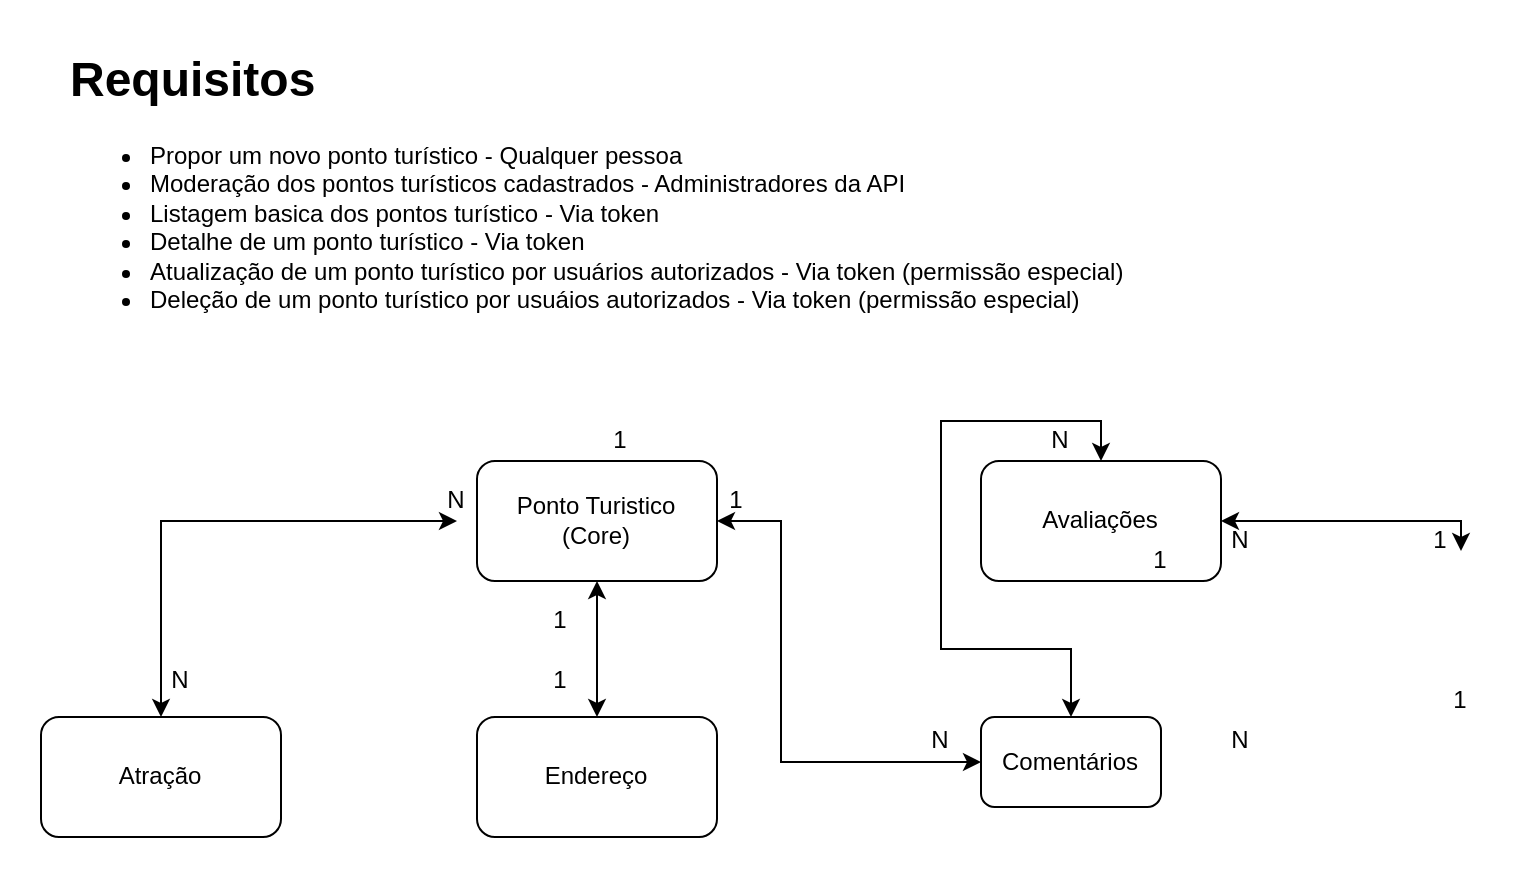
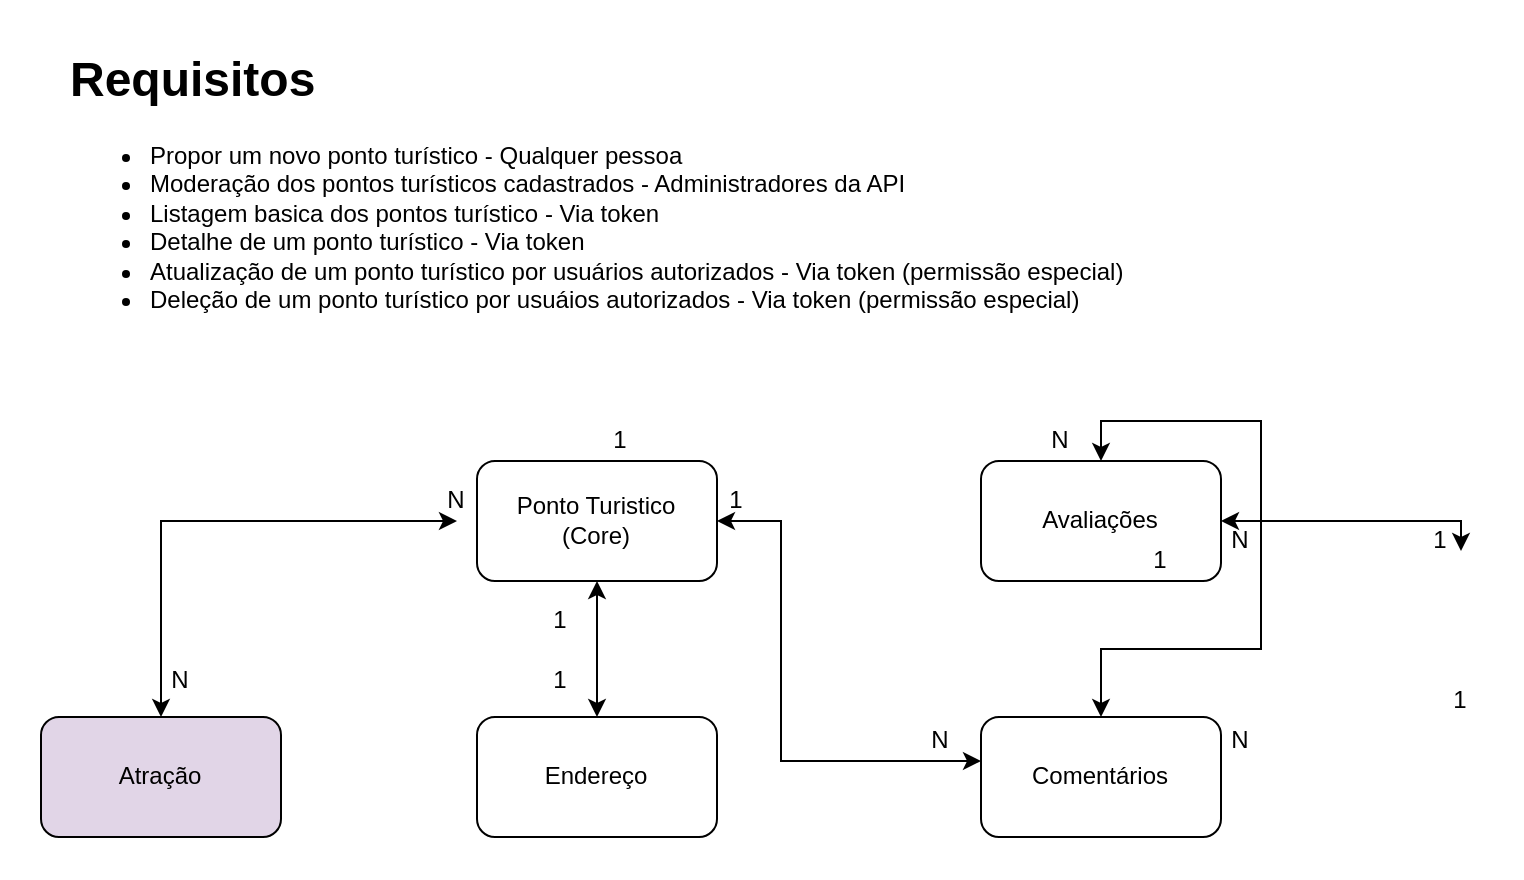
node "Comentários": size 180x90 -> 240x120
node "Atração": fillcolor #ffffff -> #e1d5e7
